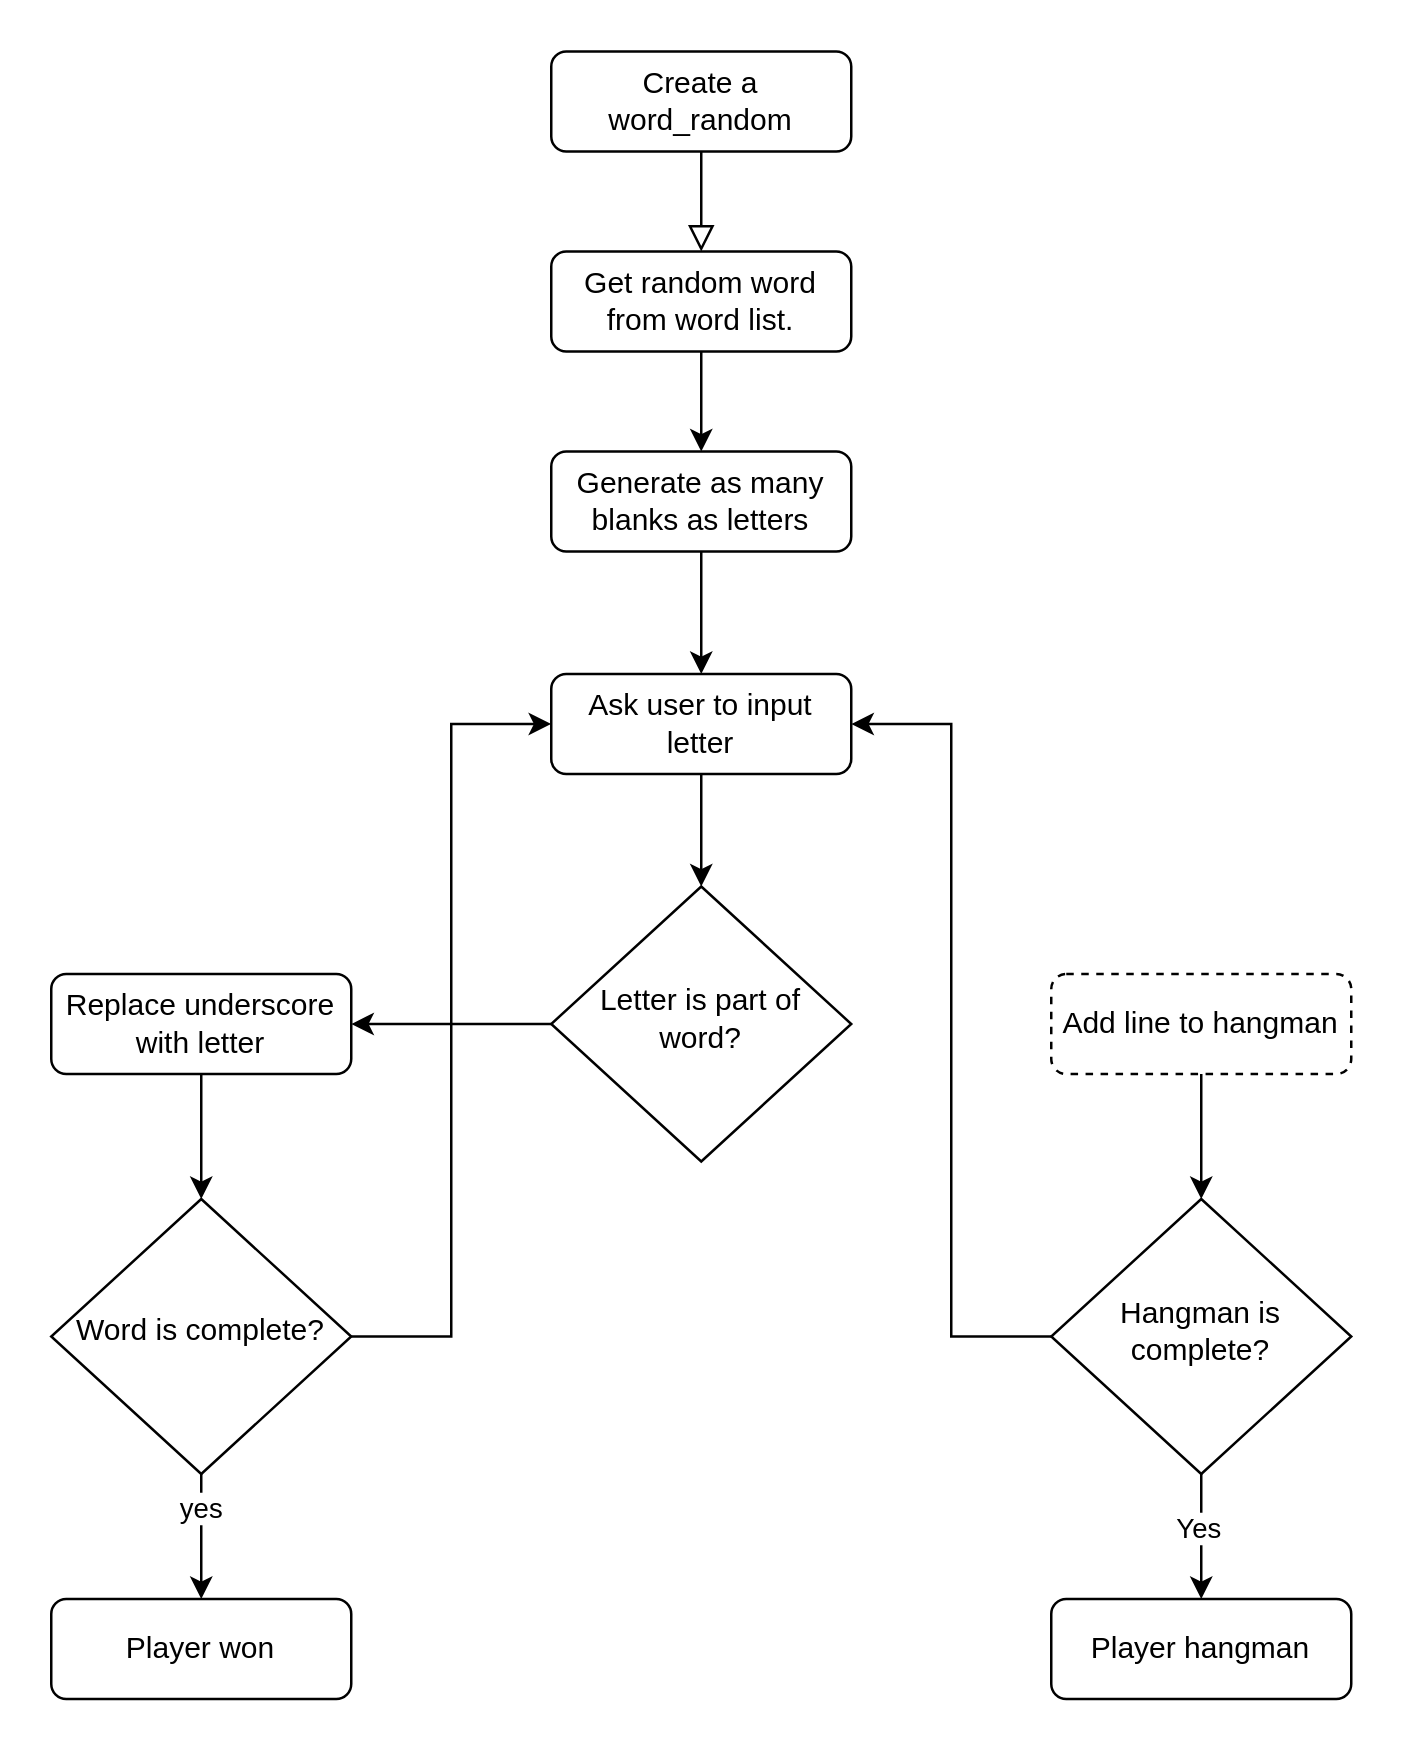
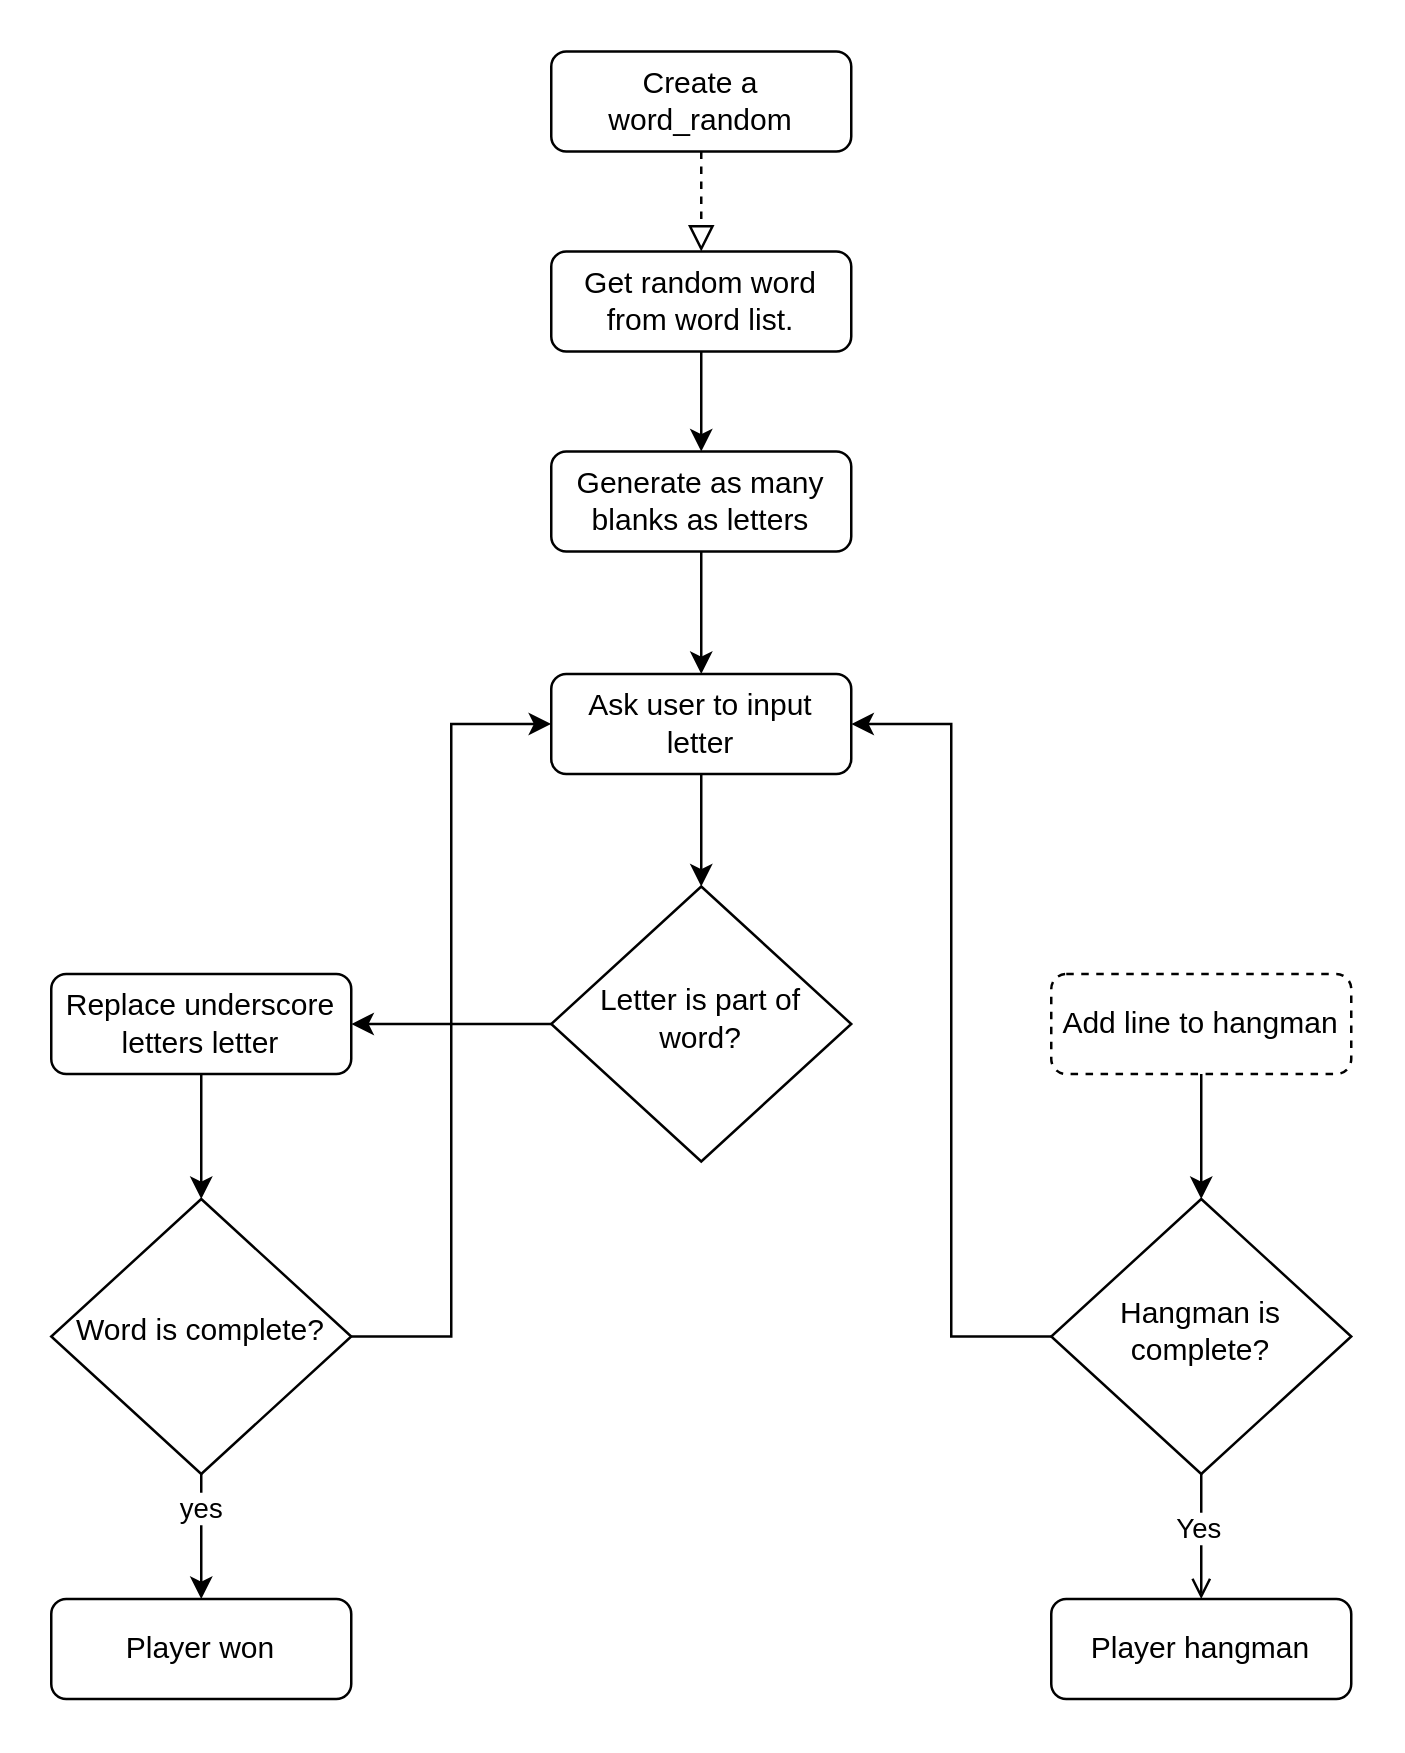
edge "Create a word_random" -> "Get random word from word list.": style solid -> dashed
node "Replace underscore with letter": label "Replace underscore with letter" -> "Replace underscore letters letter"
edge "Hangman is complete?" -> "Player hangman": arrowhead classic -> open
